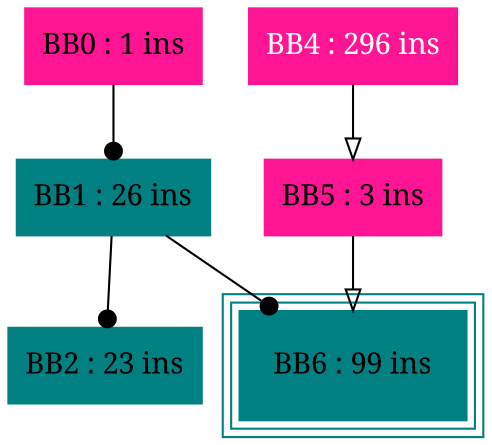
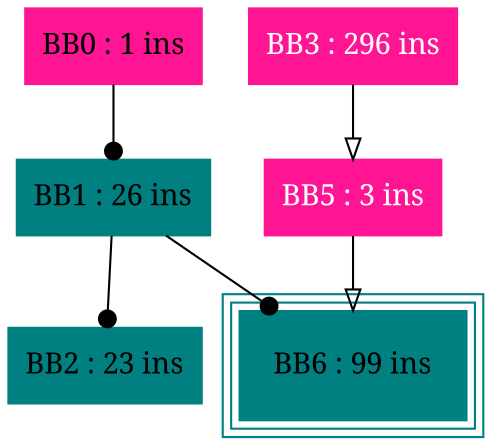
node "BB4 : 296 ins": label "BB4 : 296 ins" -> "BB3 : 296 ins"
node "BB5 : 3 ins": fontcolor gray0 -> gray100
